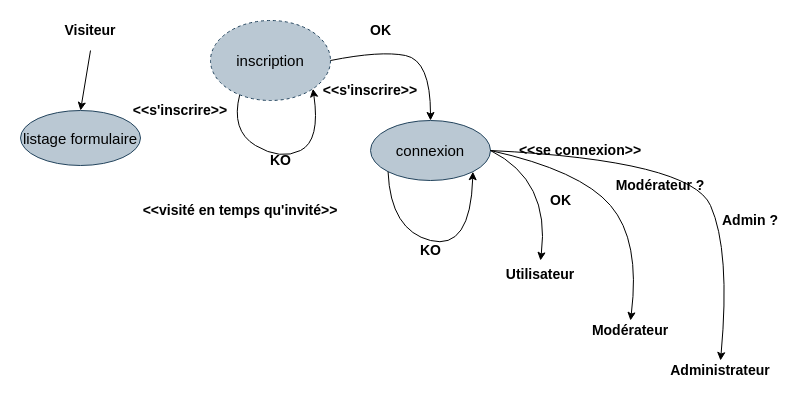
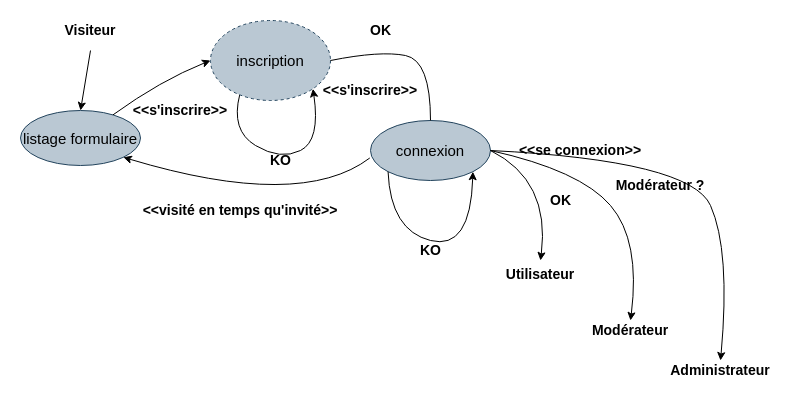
edge "listage formulaire" -> "inscription": added
edge "inscription" -> "connexion": arrowhead classic -> none
edge "connexion" -> "listage formulaire": added
node "Admin ?": removed
